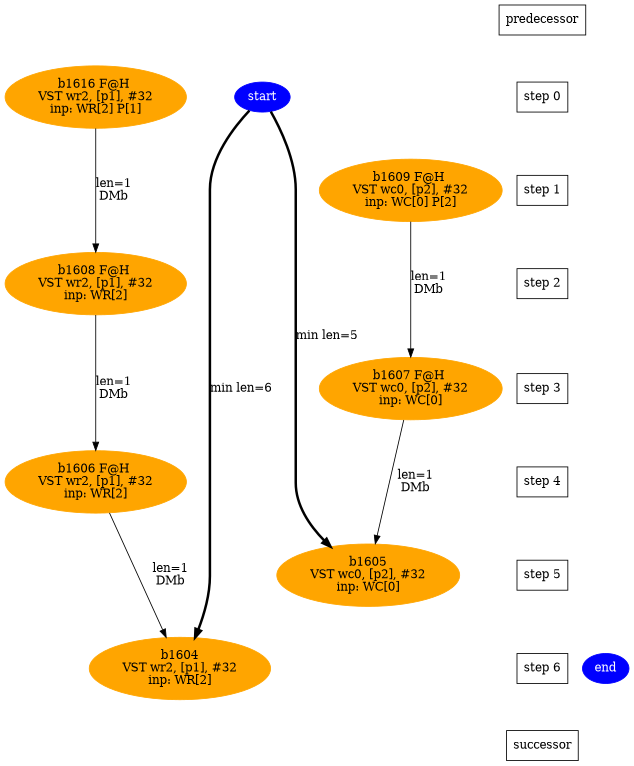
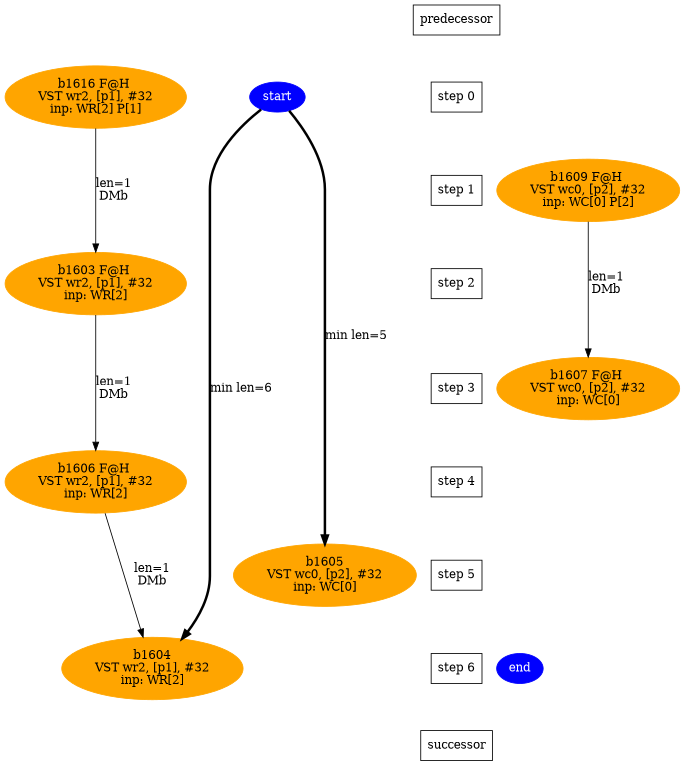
node "b1608 F@H VST wr2, [p1], #32 inp: WR[2]": label "b1608 F@H VST wr2, [p1], #32 inp: WR[2]" -> "b1603 F@H VST wr2, [p1], #32 inp: WR[2]"
edge "b1607 F@H VST wc0, [p2], #32 inp: WC[0]" -> "b1605 VST wc0, [p2], #32 inp: WC[0]": removed, label "len=1 DMb"
